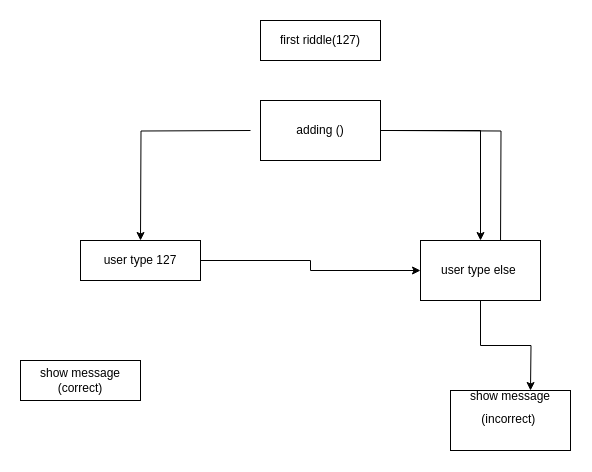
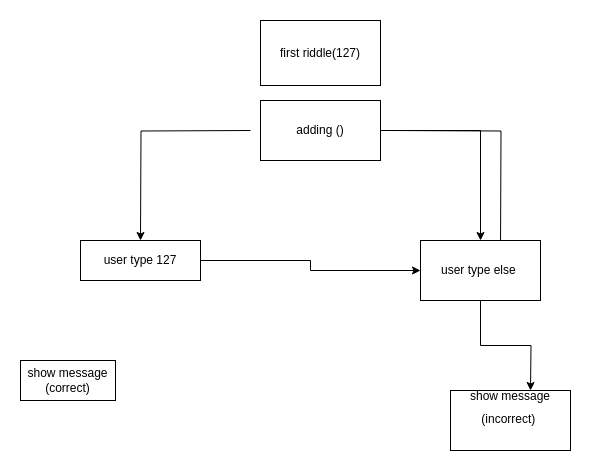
node "first riddle(127)": size 120x40 -> 120x65
node "show message (correct)": size 120x40 -> 95x40
